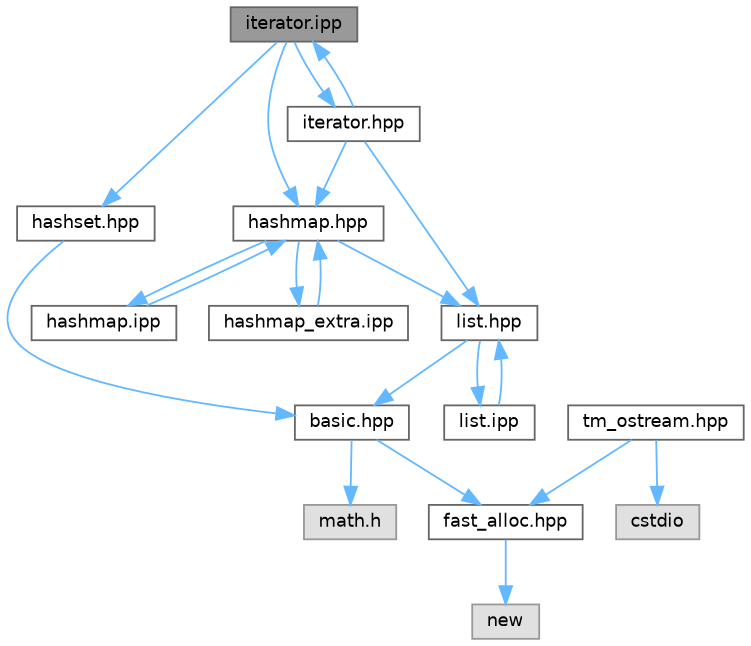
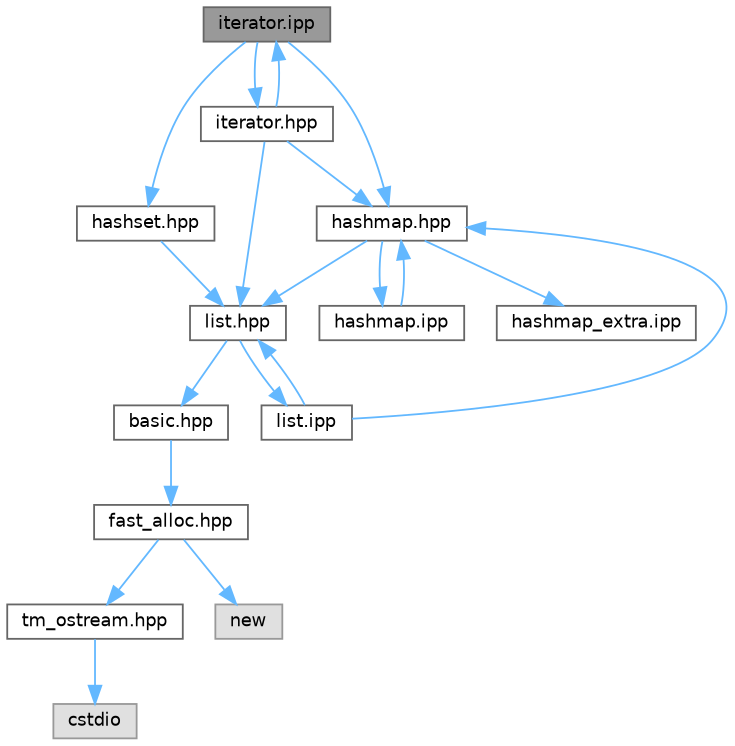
edge "hashmap_extra.ipp" -> "hashmap.hpp": now "list.ipp" -> "hashmap.hpp"
edge "hashset.hpp" -> "basic.hpp": now "hashset.hpp" -> "list.hpp"
edge "tm_ostream.hpp" -> "fast_alloc.hpp": reversed
node "math.h": removed
